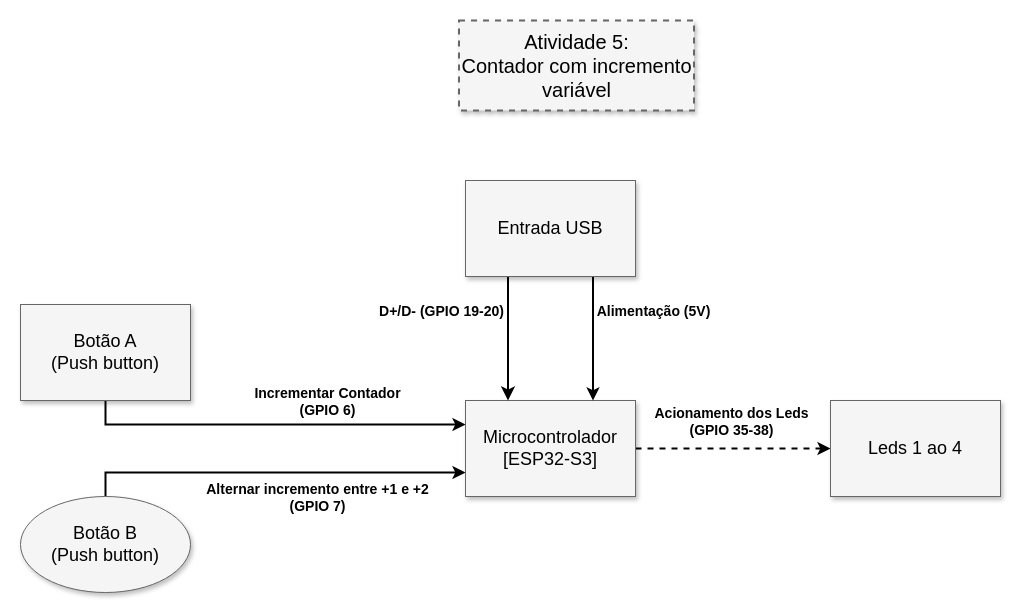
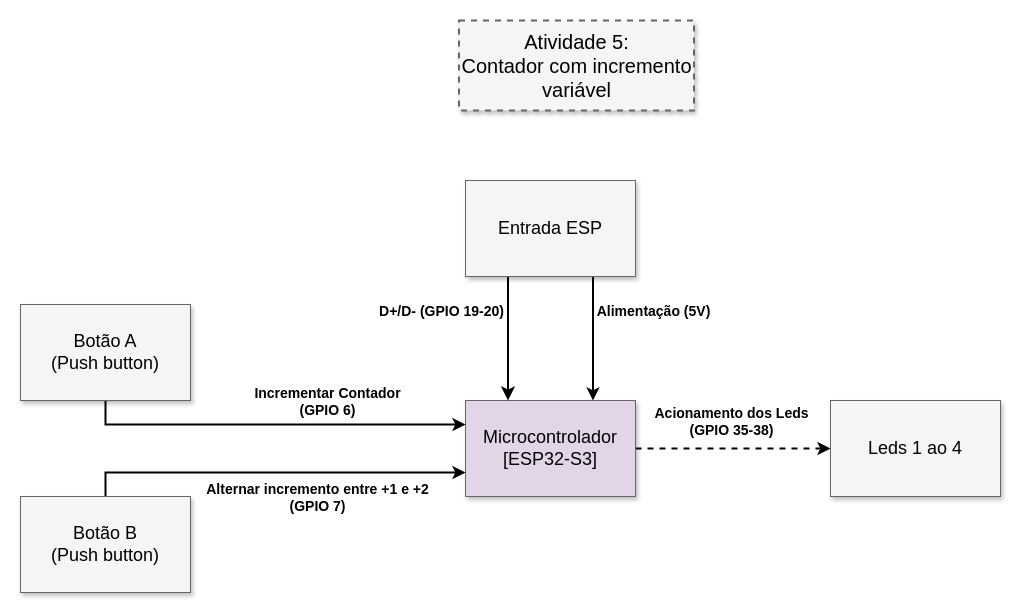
node "Entrada USB": label "Entrada USB" -> "Entrada ESP"
node "Microcontrolador [ESP32-S3]": fillcolor #f5f5f5 -> #e1d5e7
node "Botão B (Push button)": shape ellipse -> rectangle
